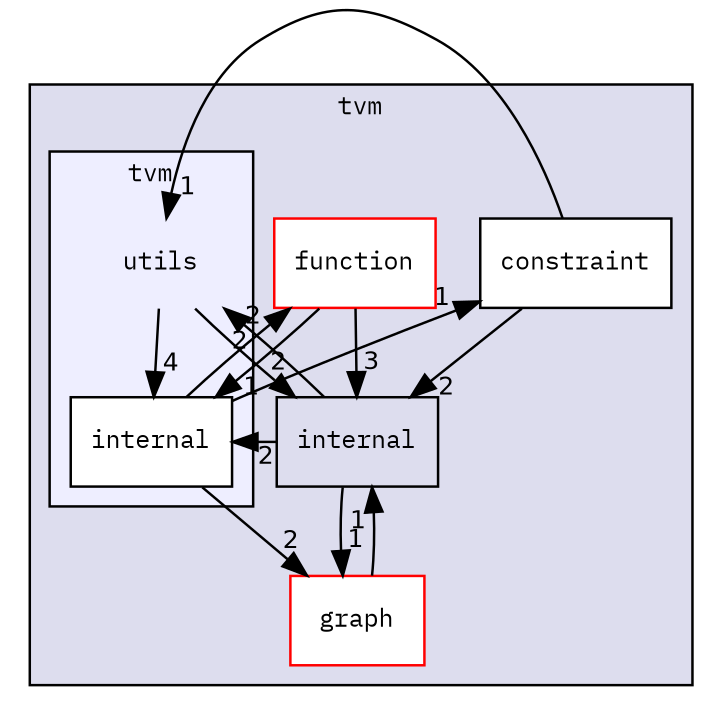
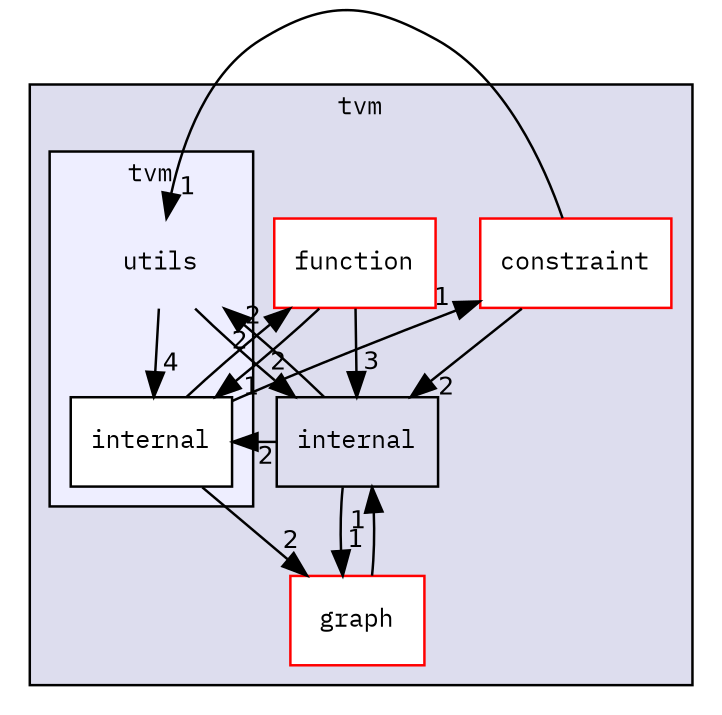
node "constraint": color black -> red
